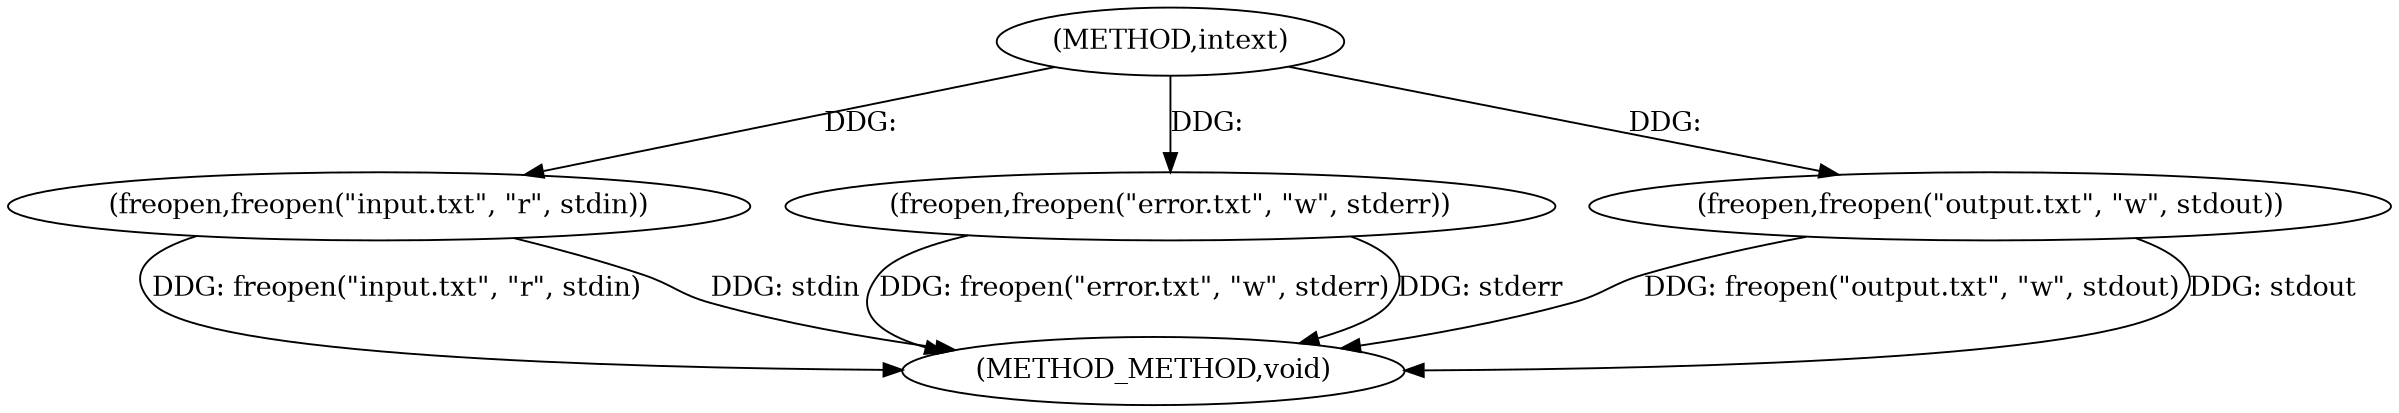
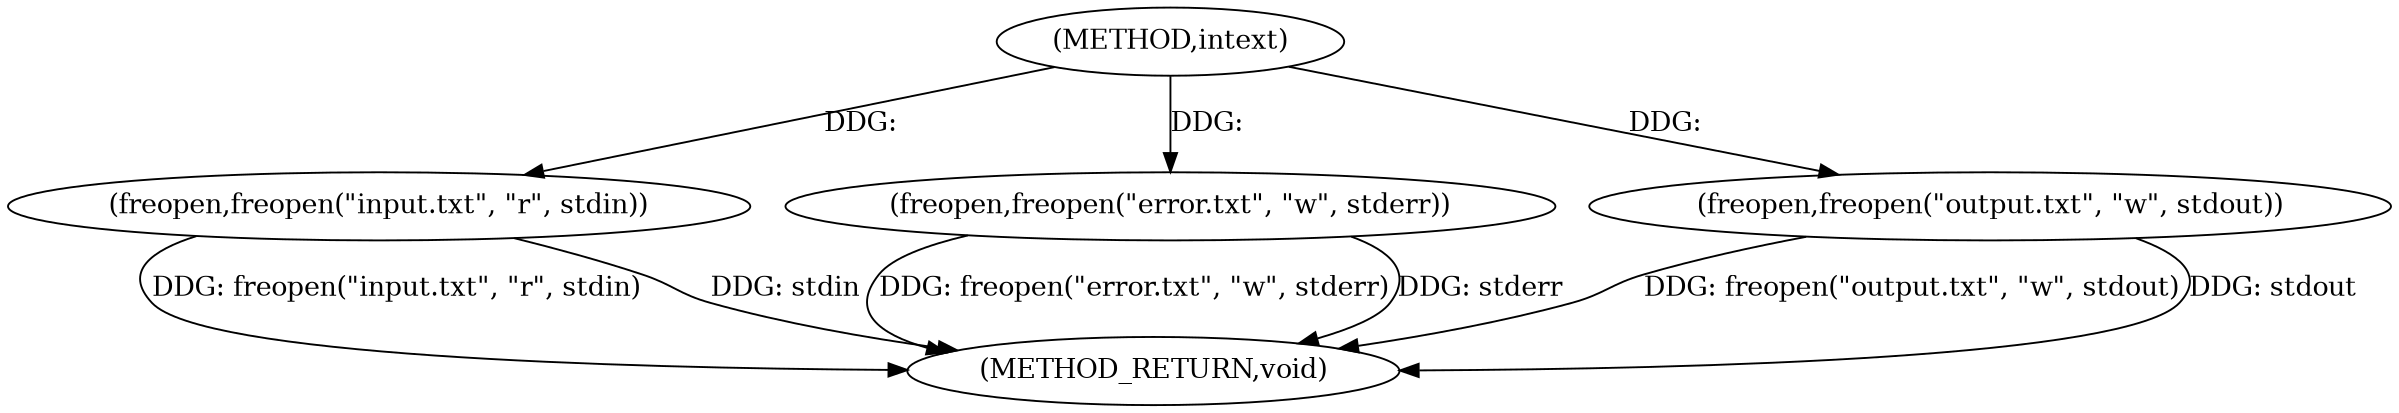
node "(METHOD_METHOD,void)": label "(METHOD_METHOD,void)" -> "(METHOD_RETURN,void)"
